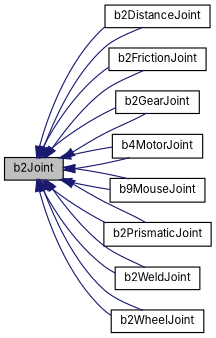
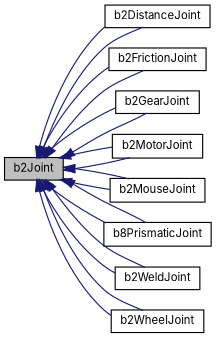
node "b4MotorJoint": label "b4MotorJoint" -> "b2MotorJoint"
node "b9MouseJoint": label "b9MouseJoint" -> "b2MouseJoint"
node "b2PrismaticJoint": label "b2PrismaticJoint" -> "b8PrismaticJoint"
